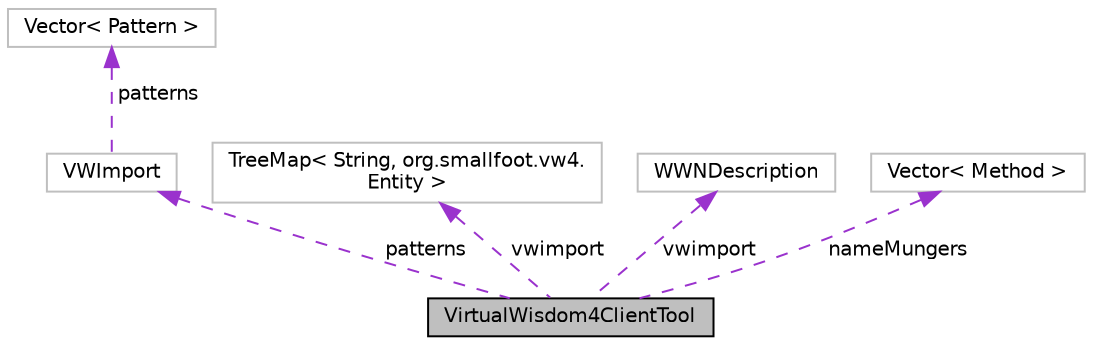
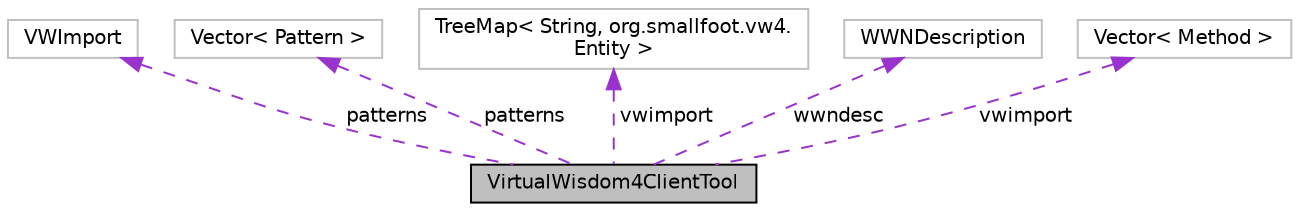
edge "VWImport" -> "Vector< Pattern >": now "VirtualWisdom4ClientTool" -> "Vector< Pattern >"
edge "VirtualWisdom4ClientTool" -> "WWNDescription": label " vwimport" -> " wwndesc"
edge "VirtualWisdom4ClientTool" -> "Vector< Method >": label " nameMungers" -> " vwimport"
